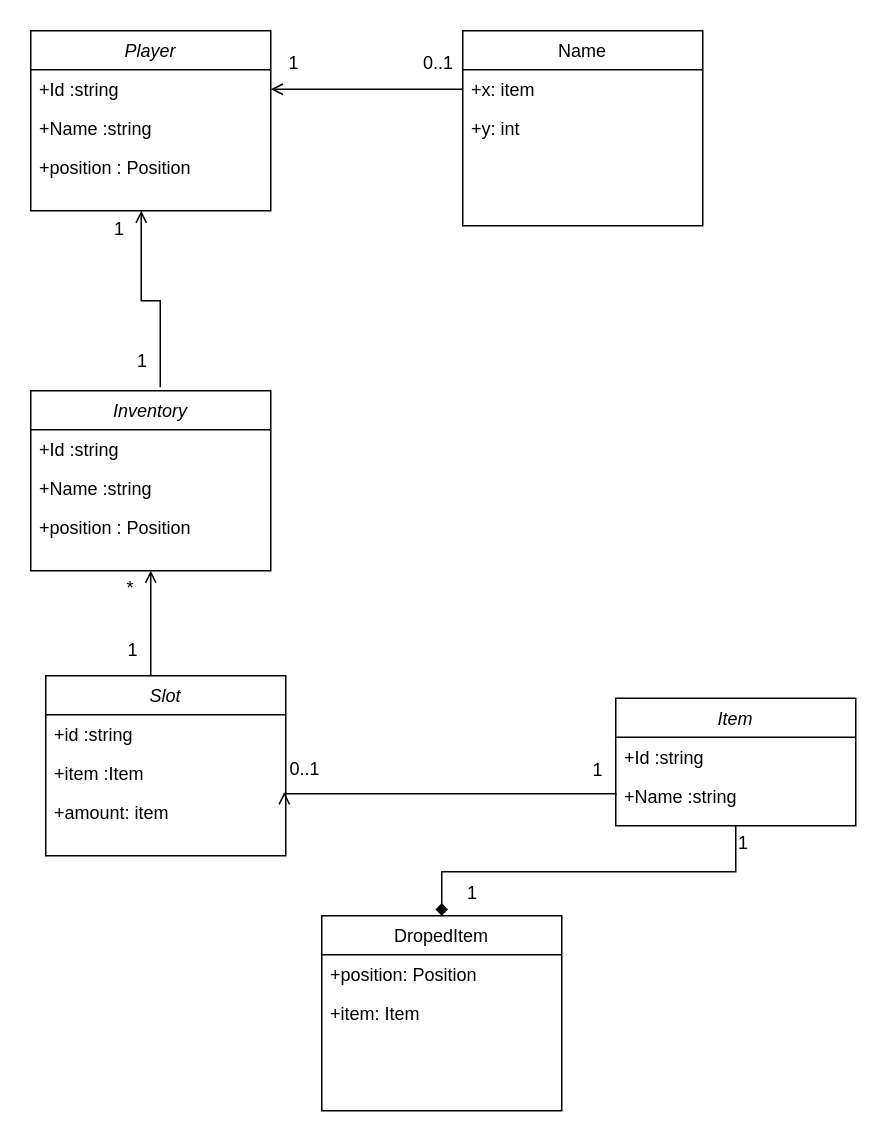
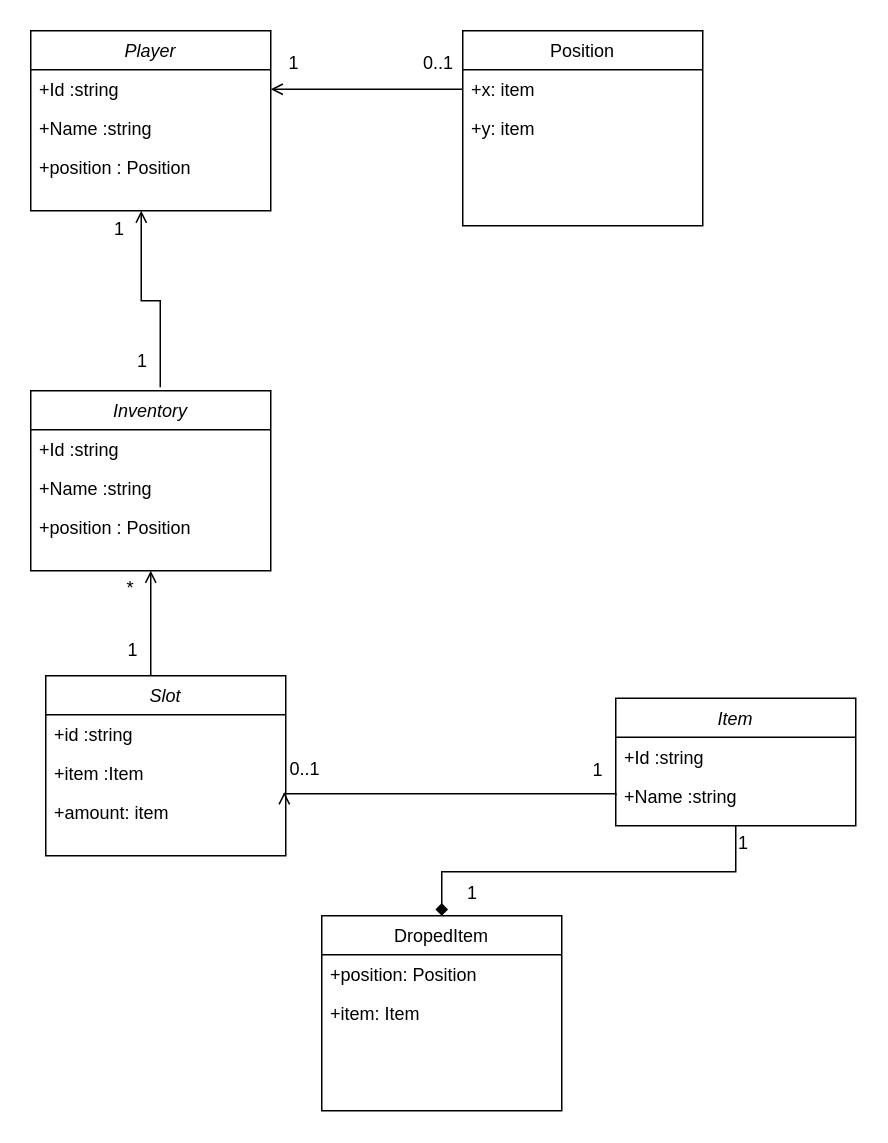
node "Name": label "Name" -> "Position"
node "+y: int": label "+y: int" -> "+y: item"
